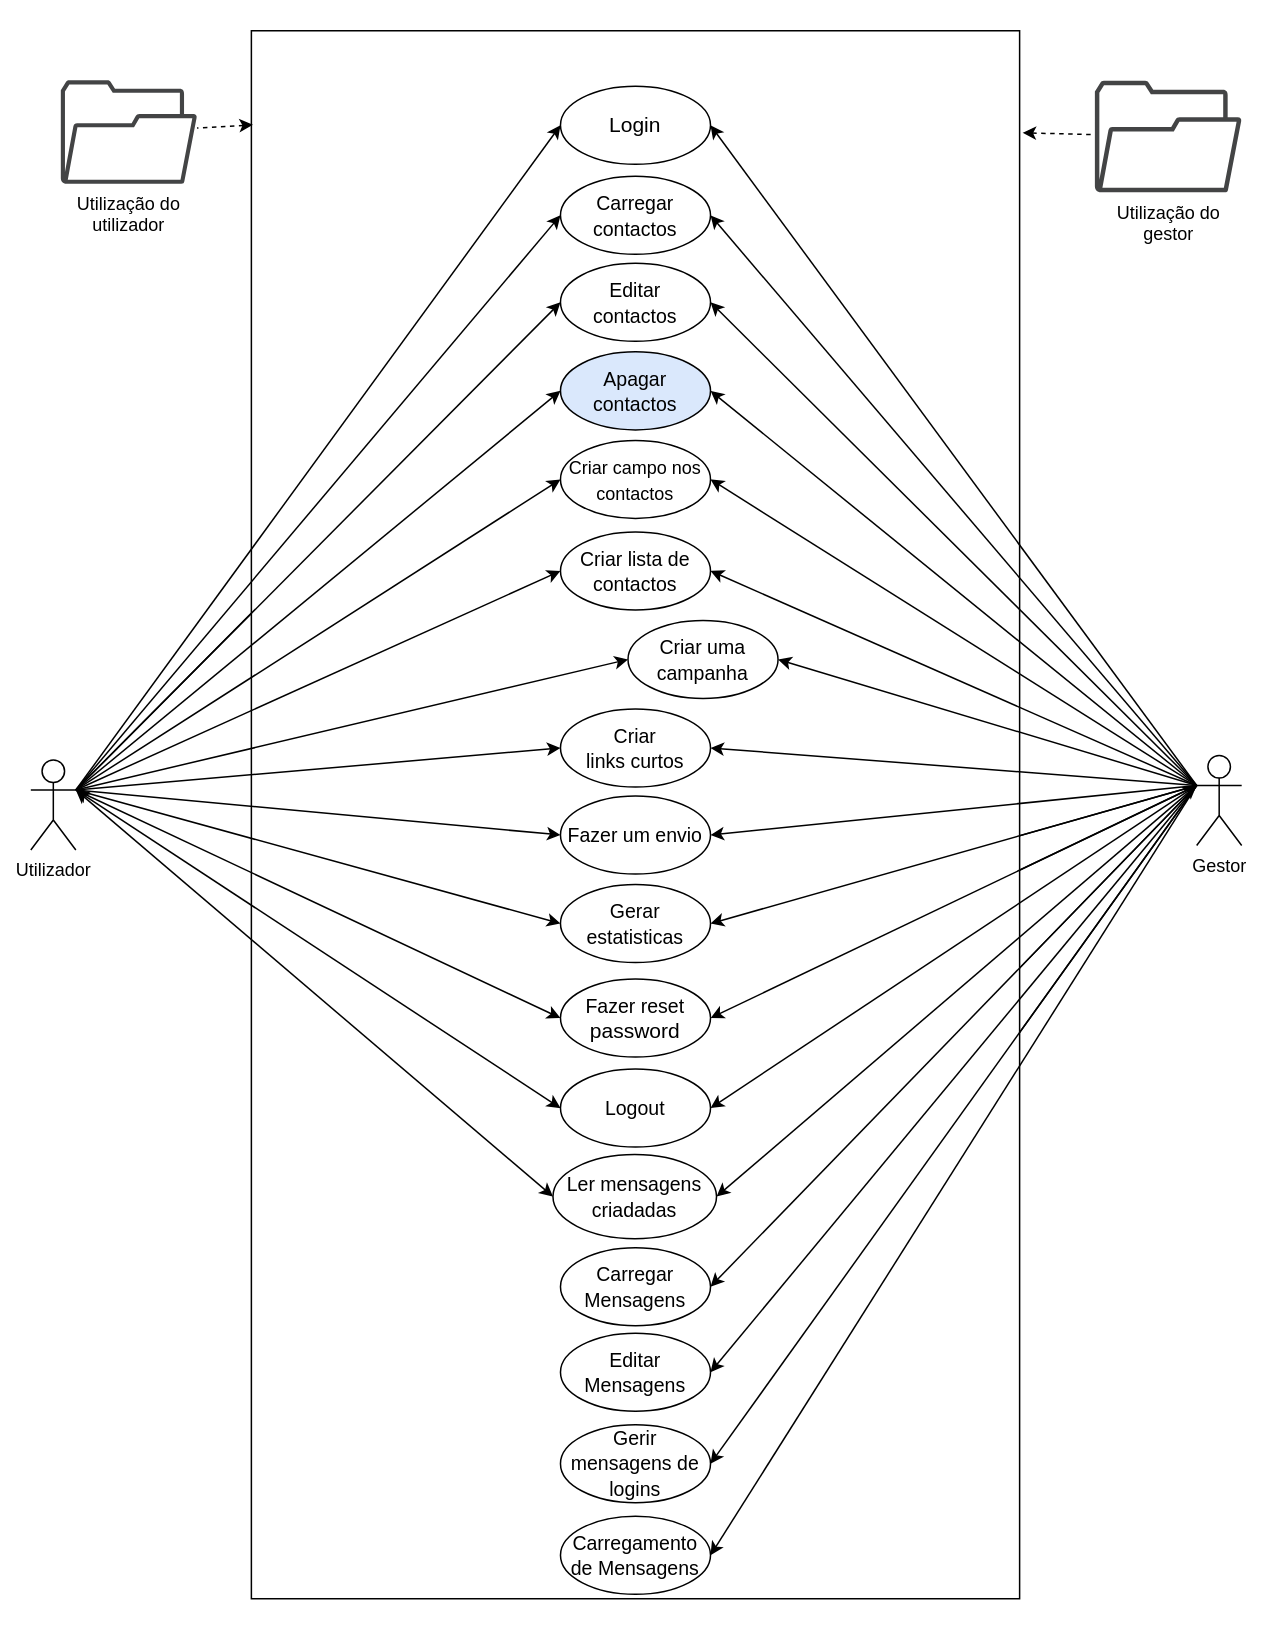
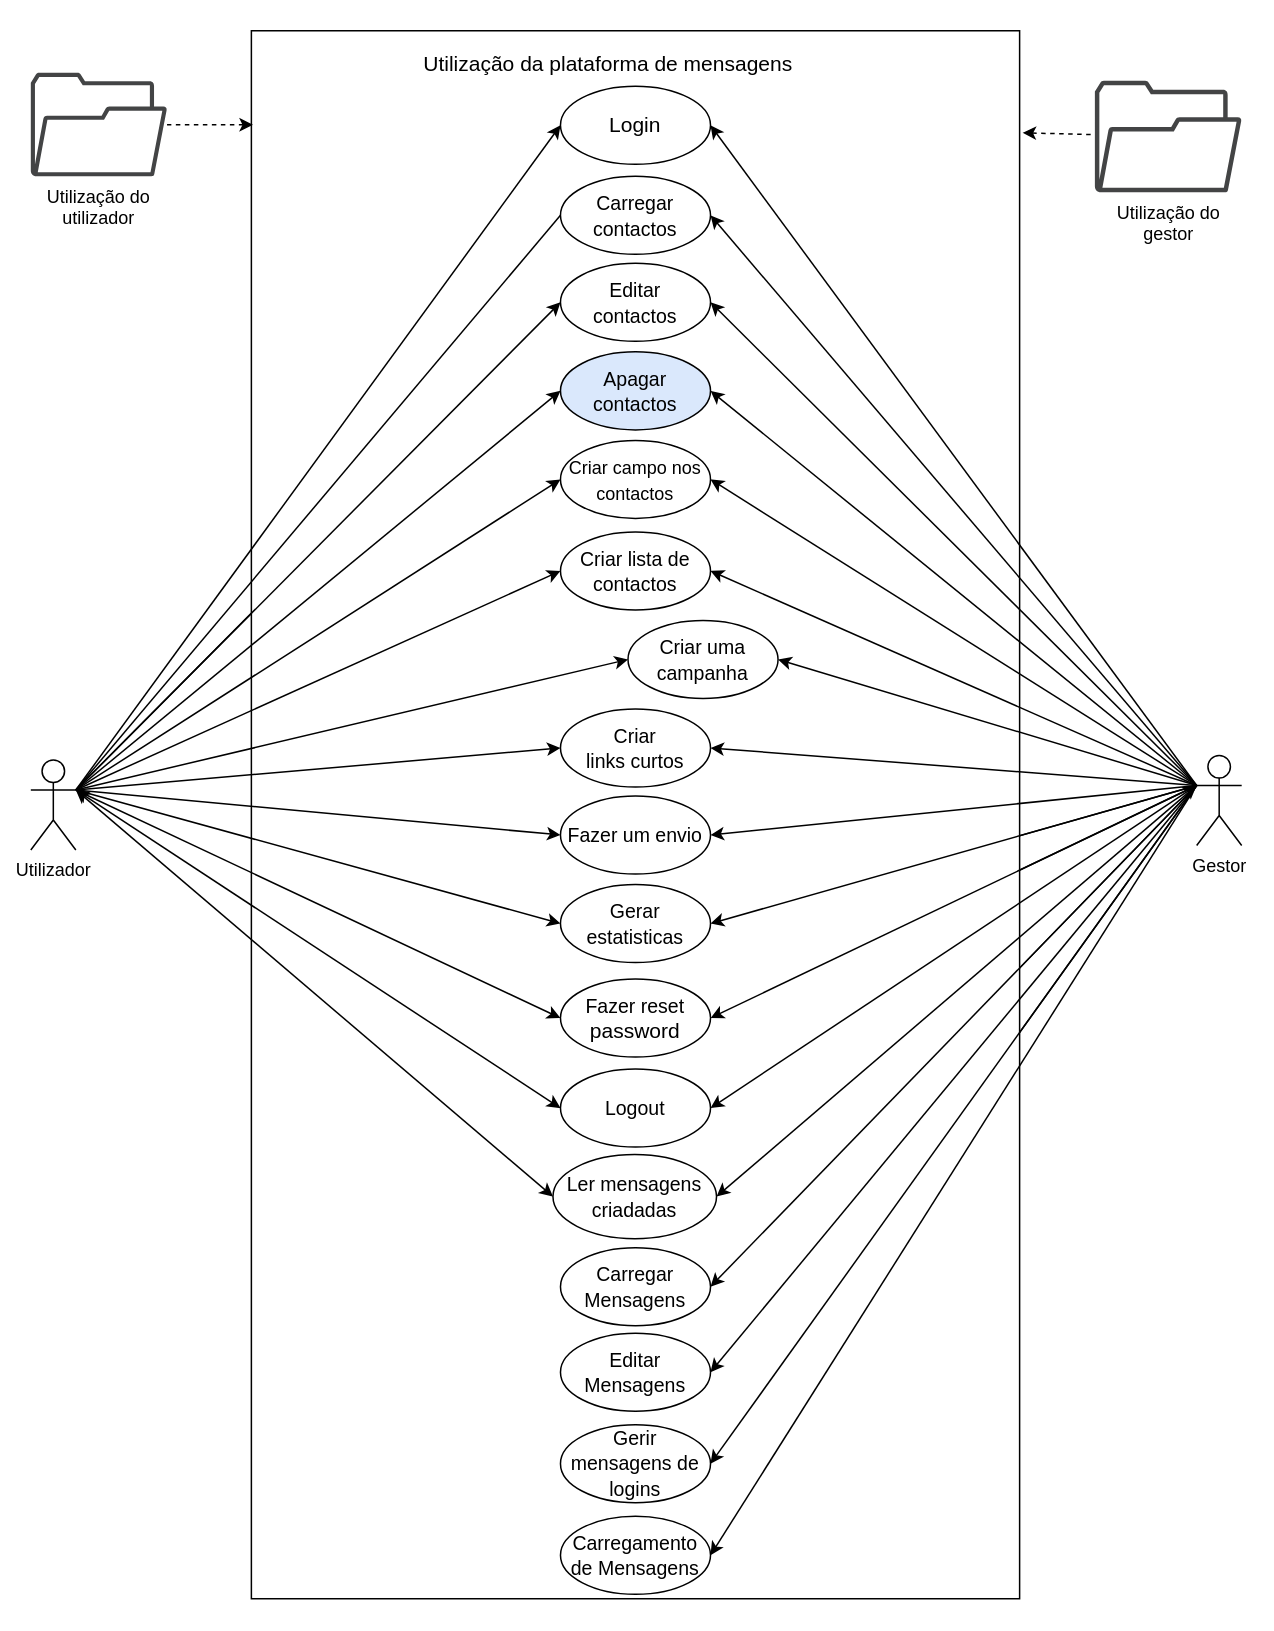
node "Utilização da plataforma de mensagens": added
node "Utilização do utilizador": moved (129, 132) -> (99, 125)
edge "Utilizador" -> "Carregar contactos": arrowhead classic -> none
